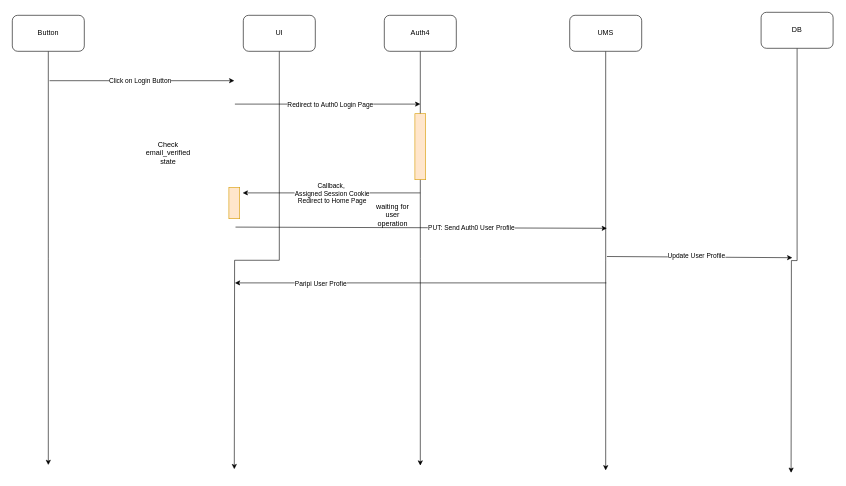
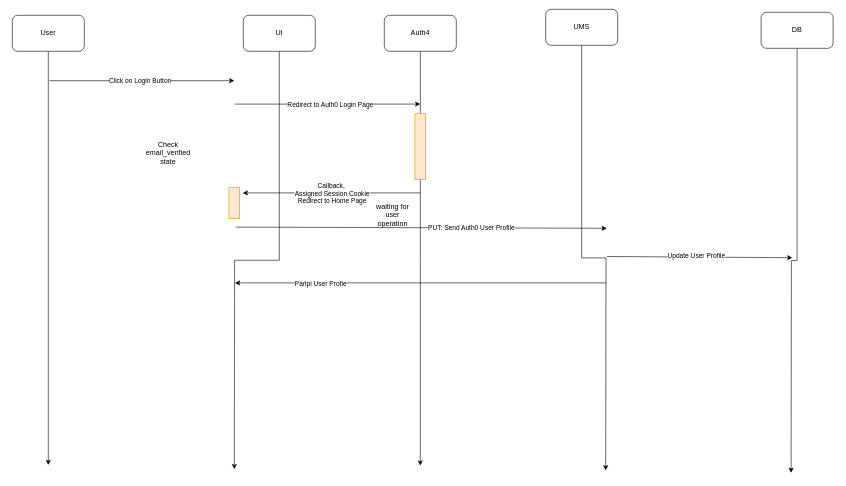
node "Button": label "Button" -> "User"
node "UMS": moved (606, 33) -> (582, 27)
